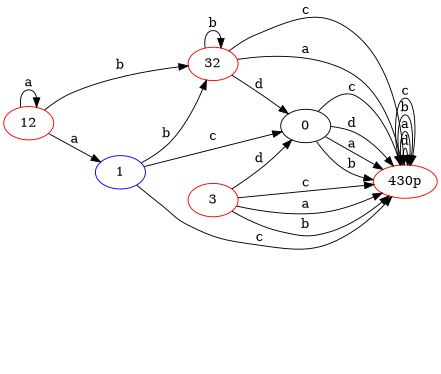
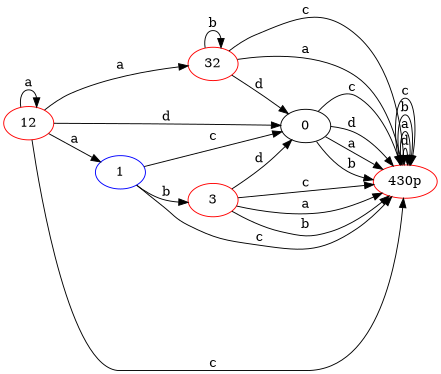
edge "12" -> "32": label "b" -> "a"
edge "12" -> "0": added, label "d"
edge "1" -> "32": now "1" -> "3"
edge "12" -> "430p": added, label "c"
